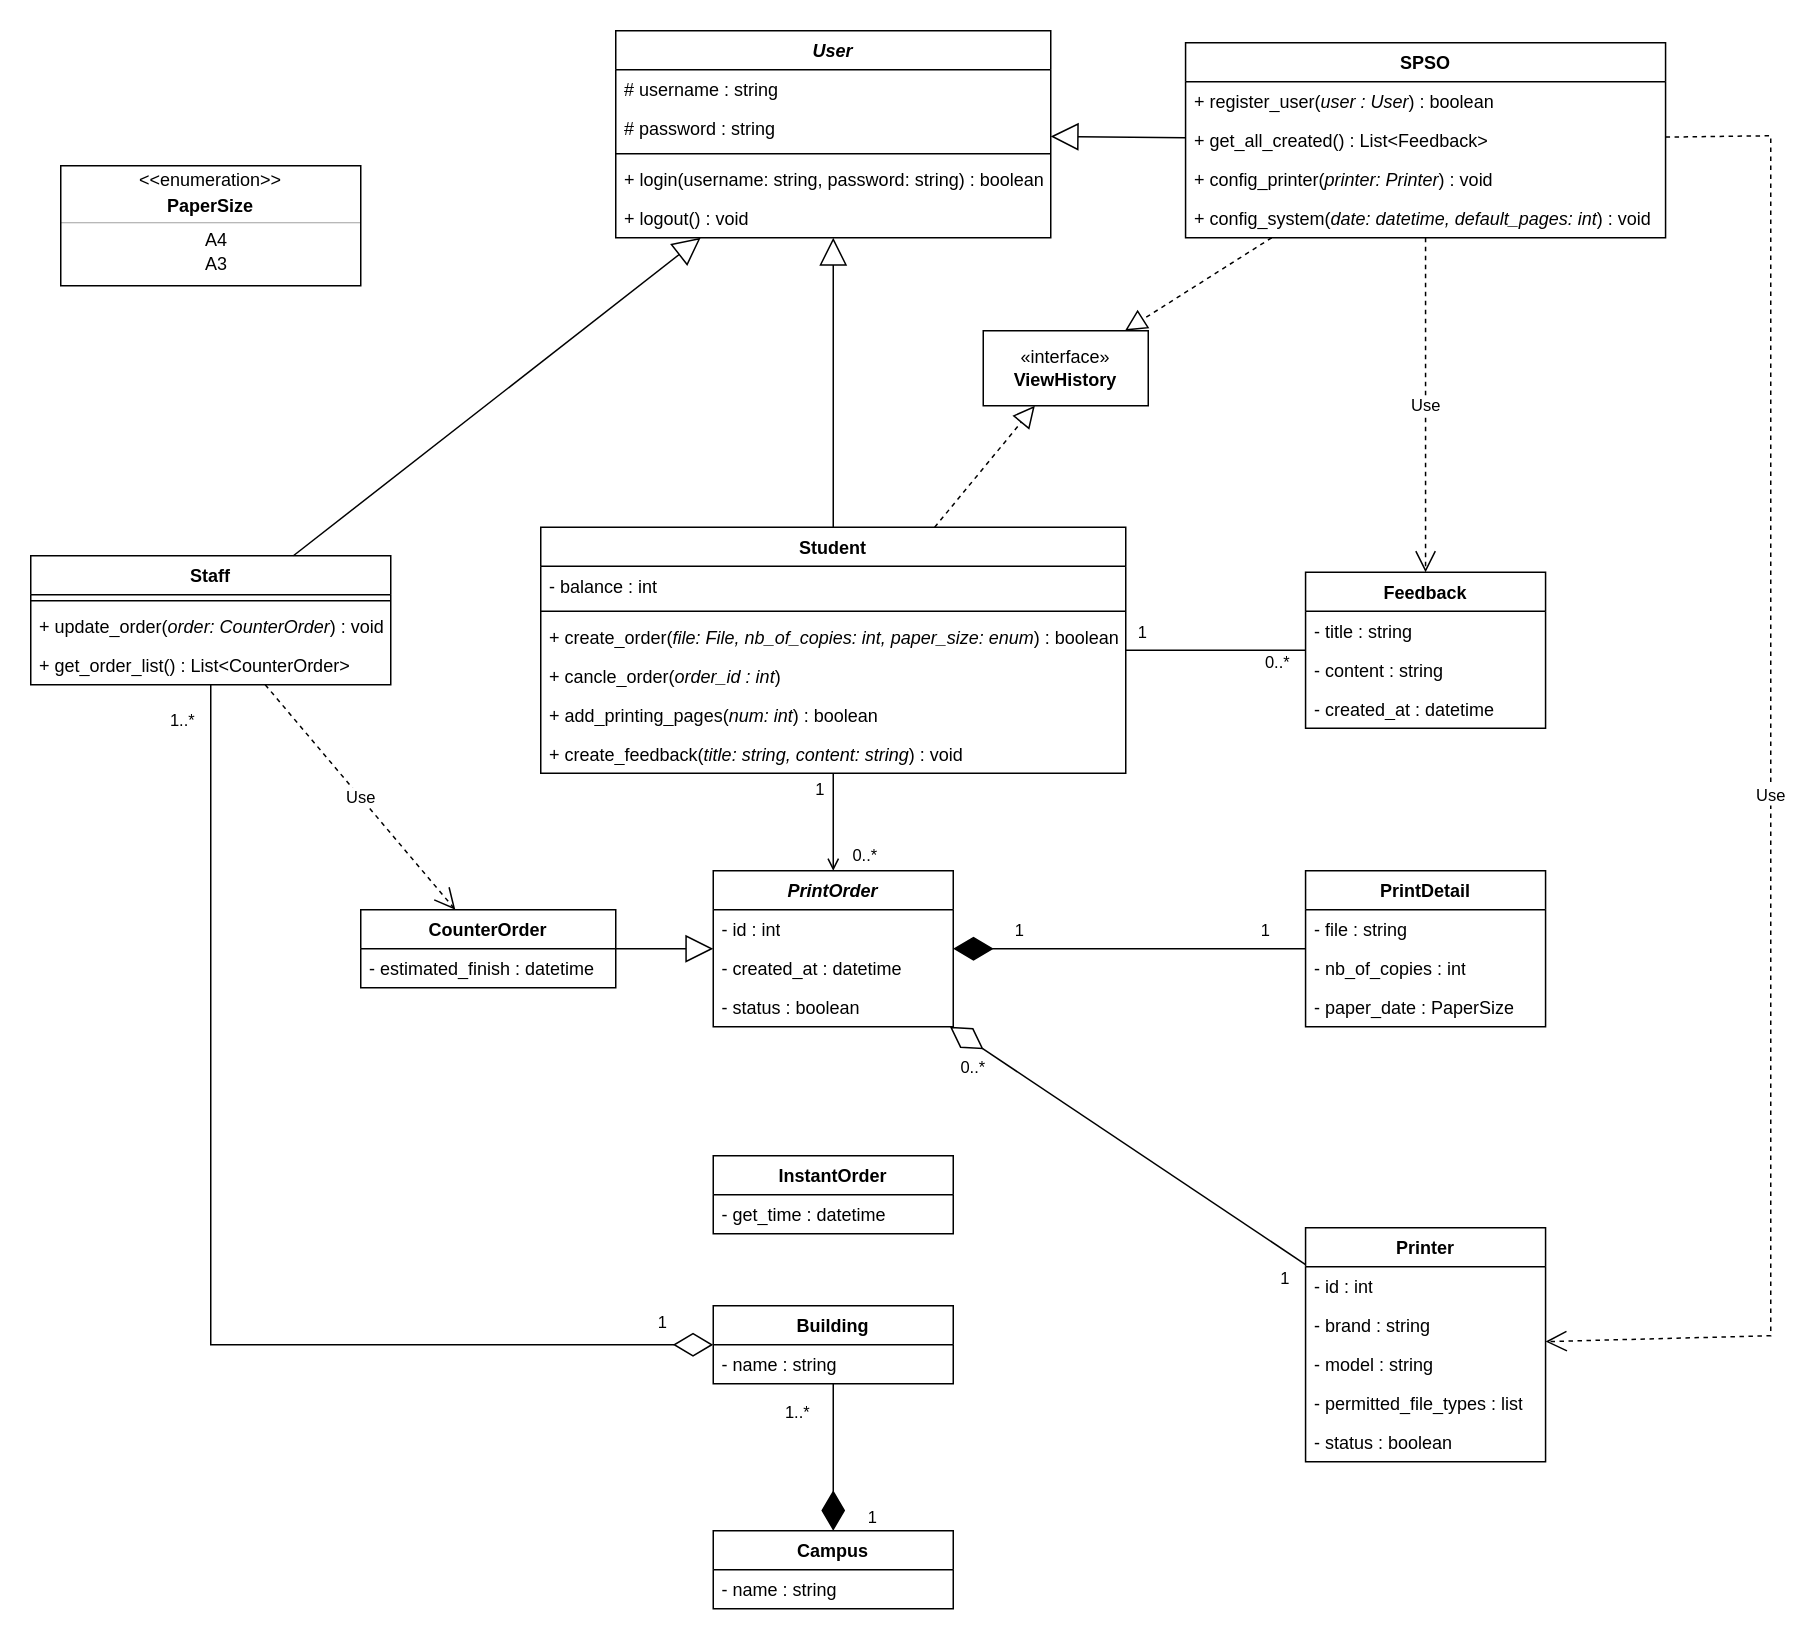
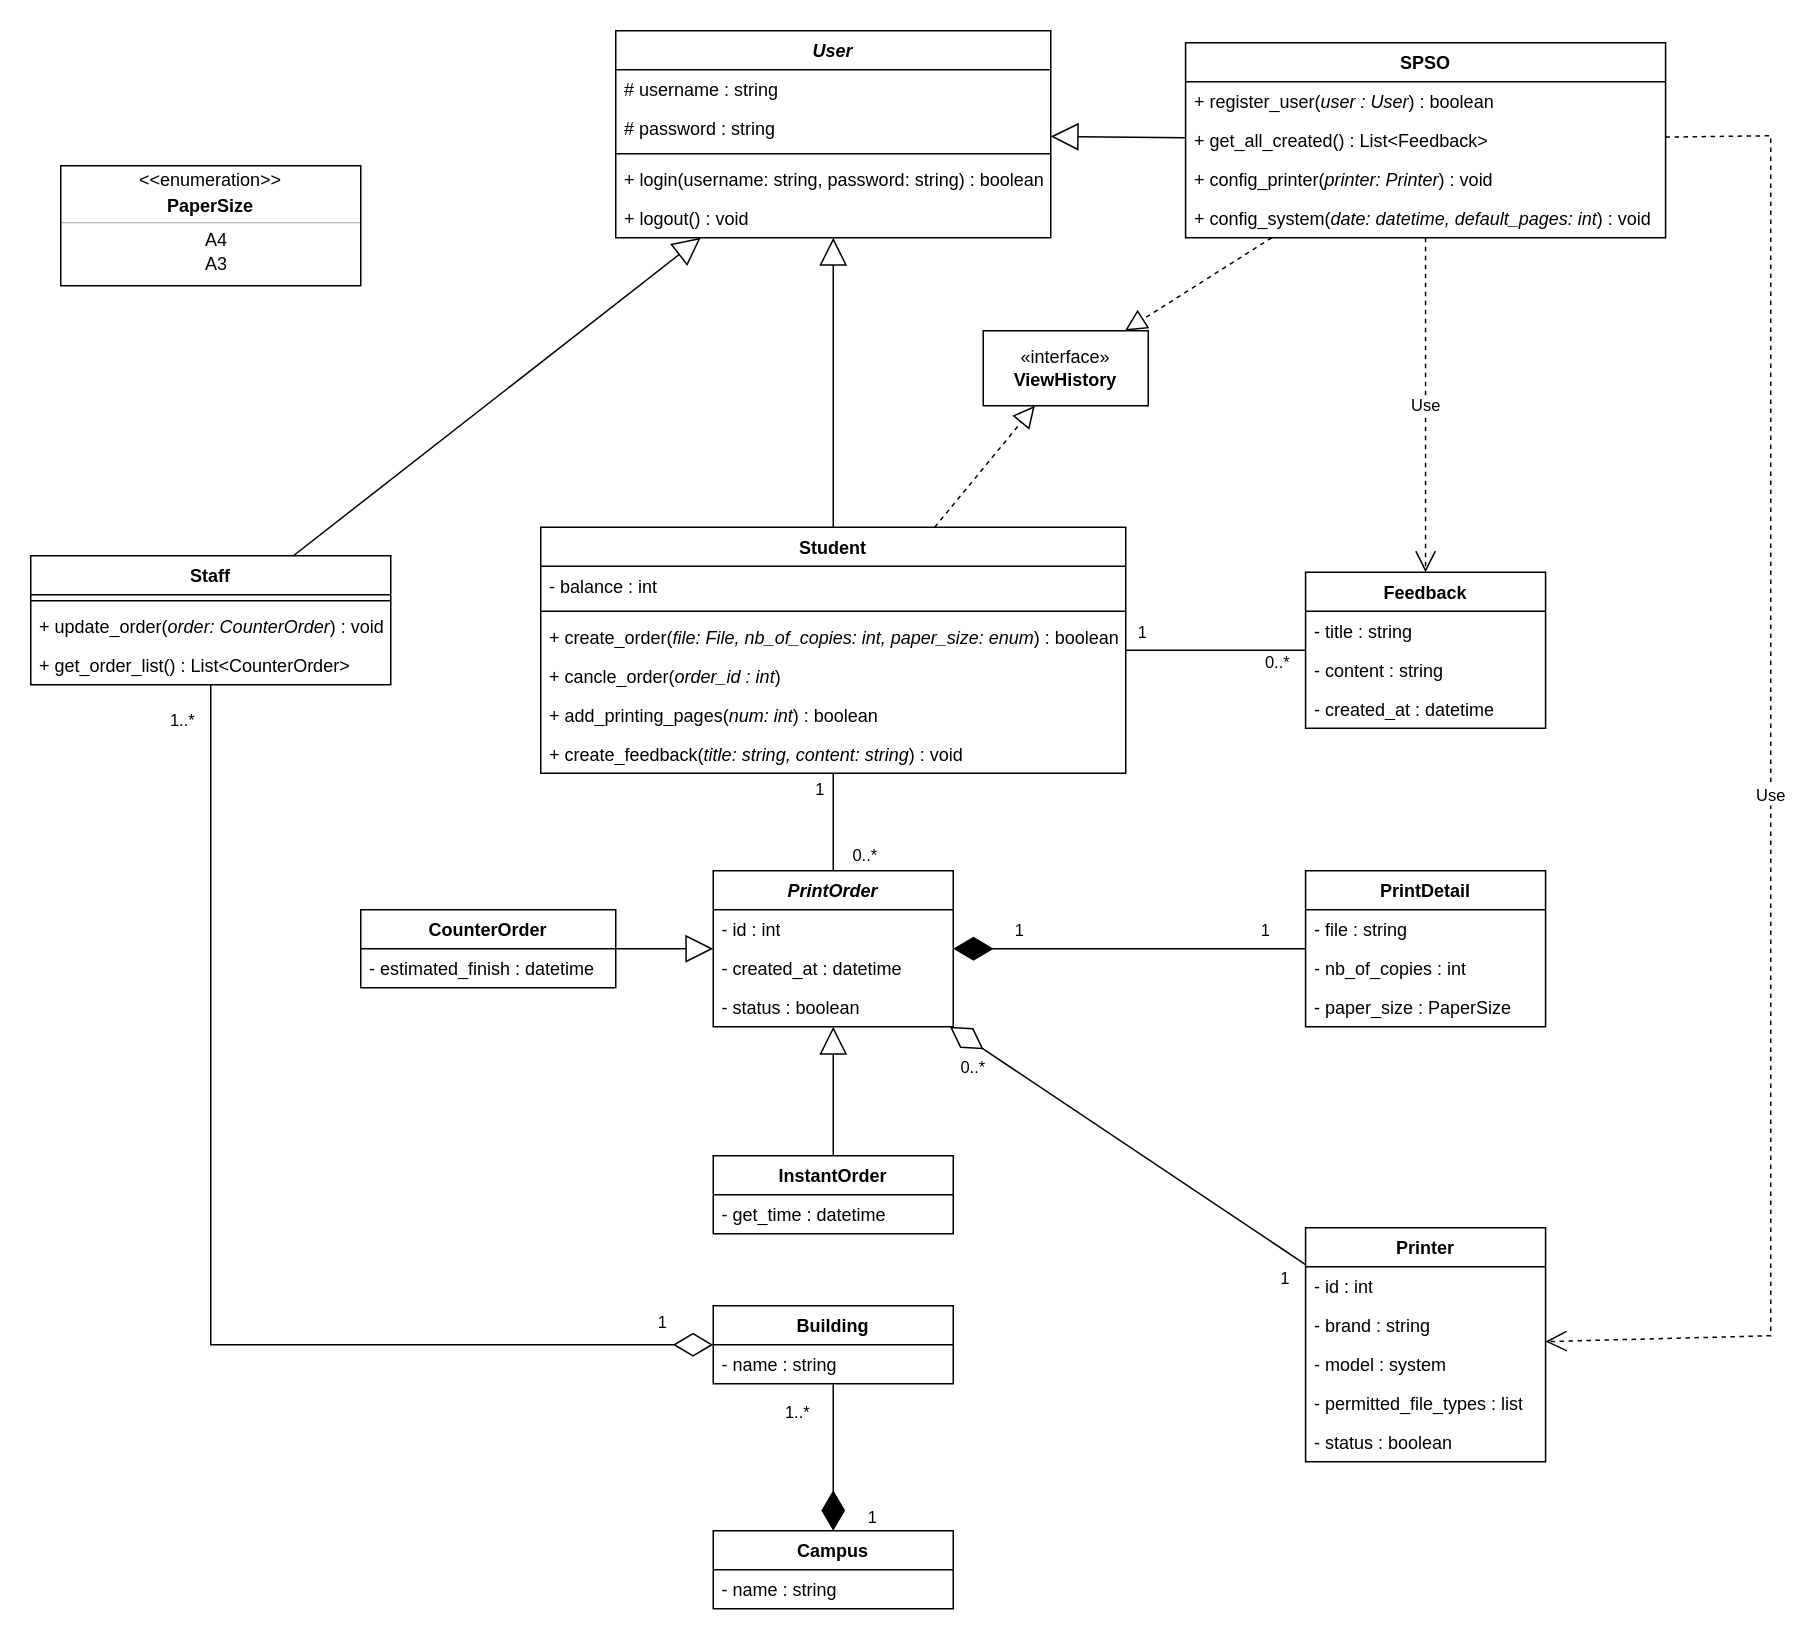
edge "Staff" -> "CounterOrder": removed, label "Use"
edge "Student" -> "PrintOrder": arrowhead open -> none
node "- paper_date : PaperSize": label "- paper_date : PaperSize" -> "- paper_size : PaperSize"
edge "InstantOrder" -> "PrintOrder": added
node "- model : string": label "- model : string" -> "- model : system"
